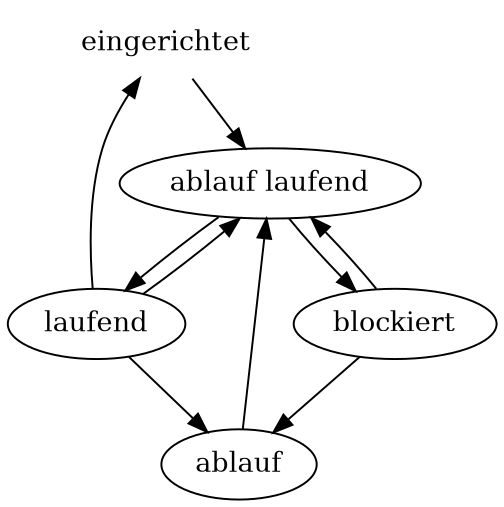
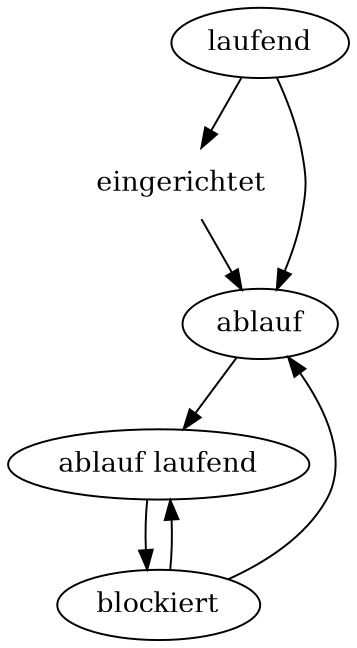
edge "eingerichtet" -> "ablauf laufend": now "eingerichtet" -> "ablauf"
edge "ablauf laufend" -> "laufend": removed
edge "laufend" -> "ablauf laufend": removed
